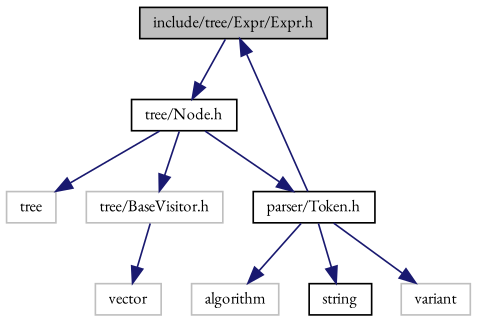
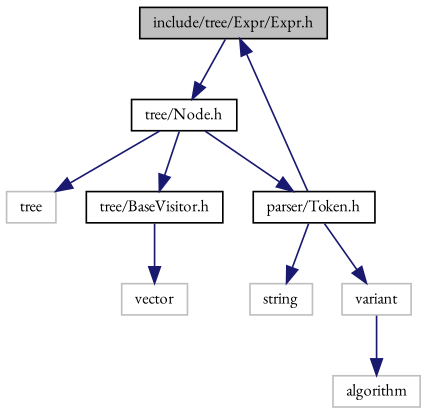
node "tree/BaseVisitor.h": color grey75 -> black
edge "parser/Token.h" -> "algorithm": now "variant" -> "algorithm"
node "string": color black -> grey75
